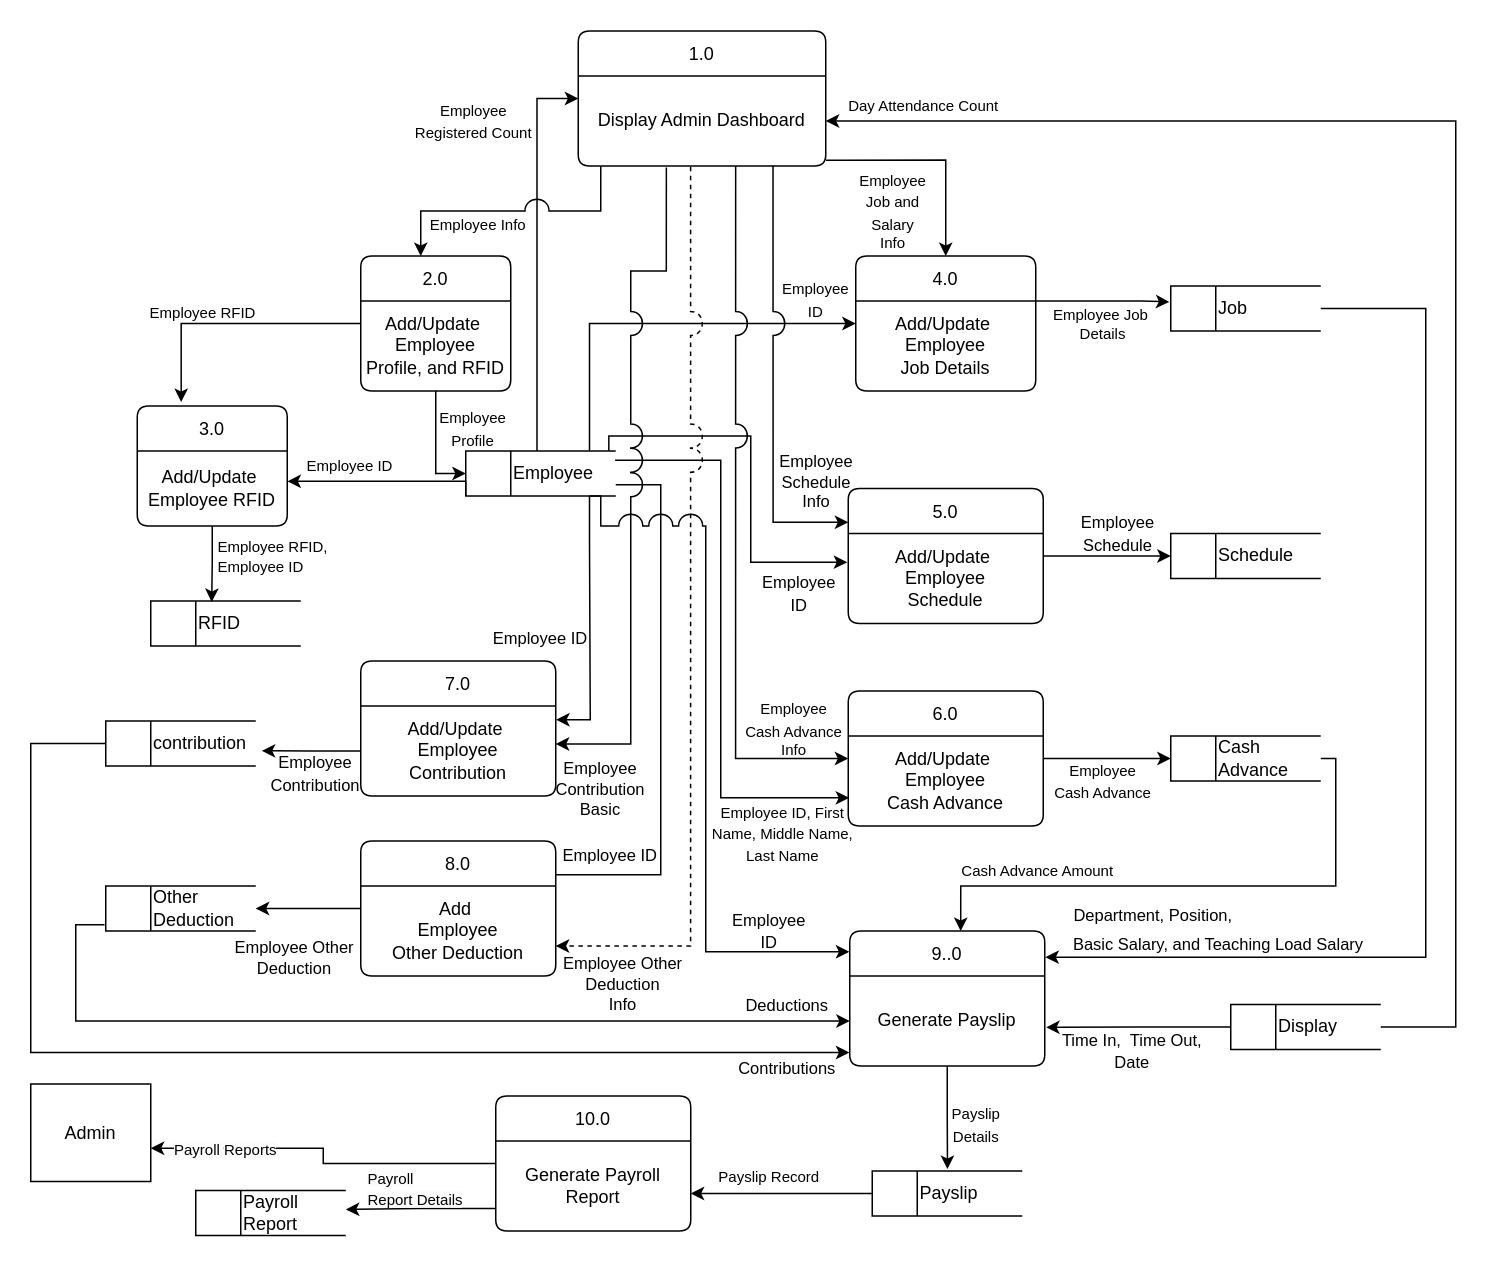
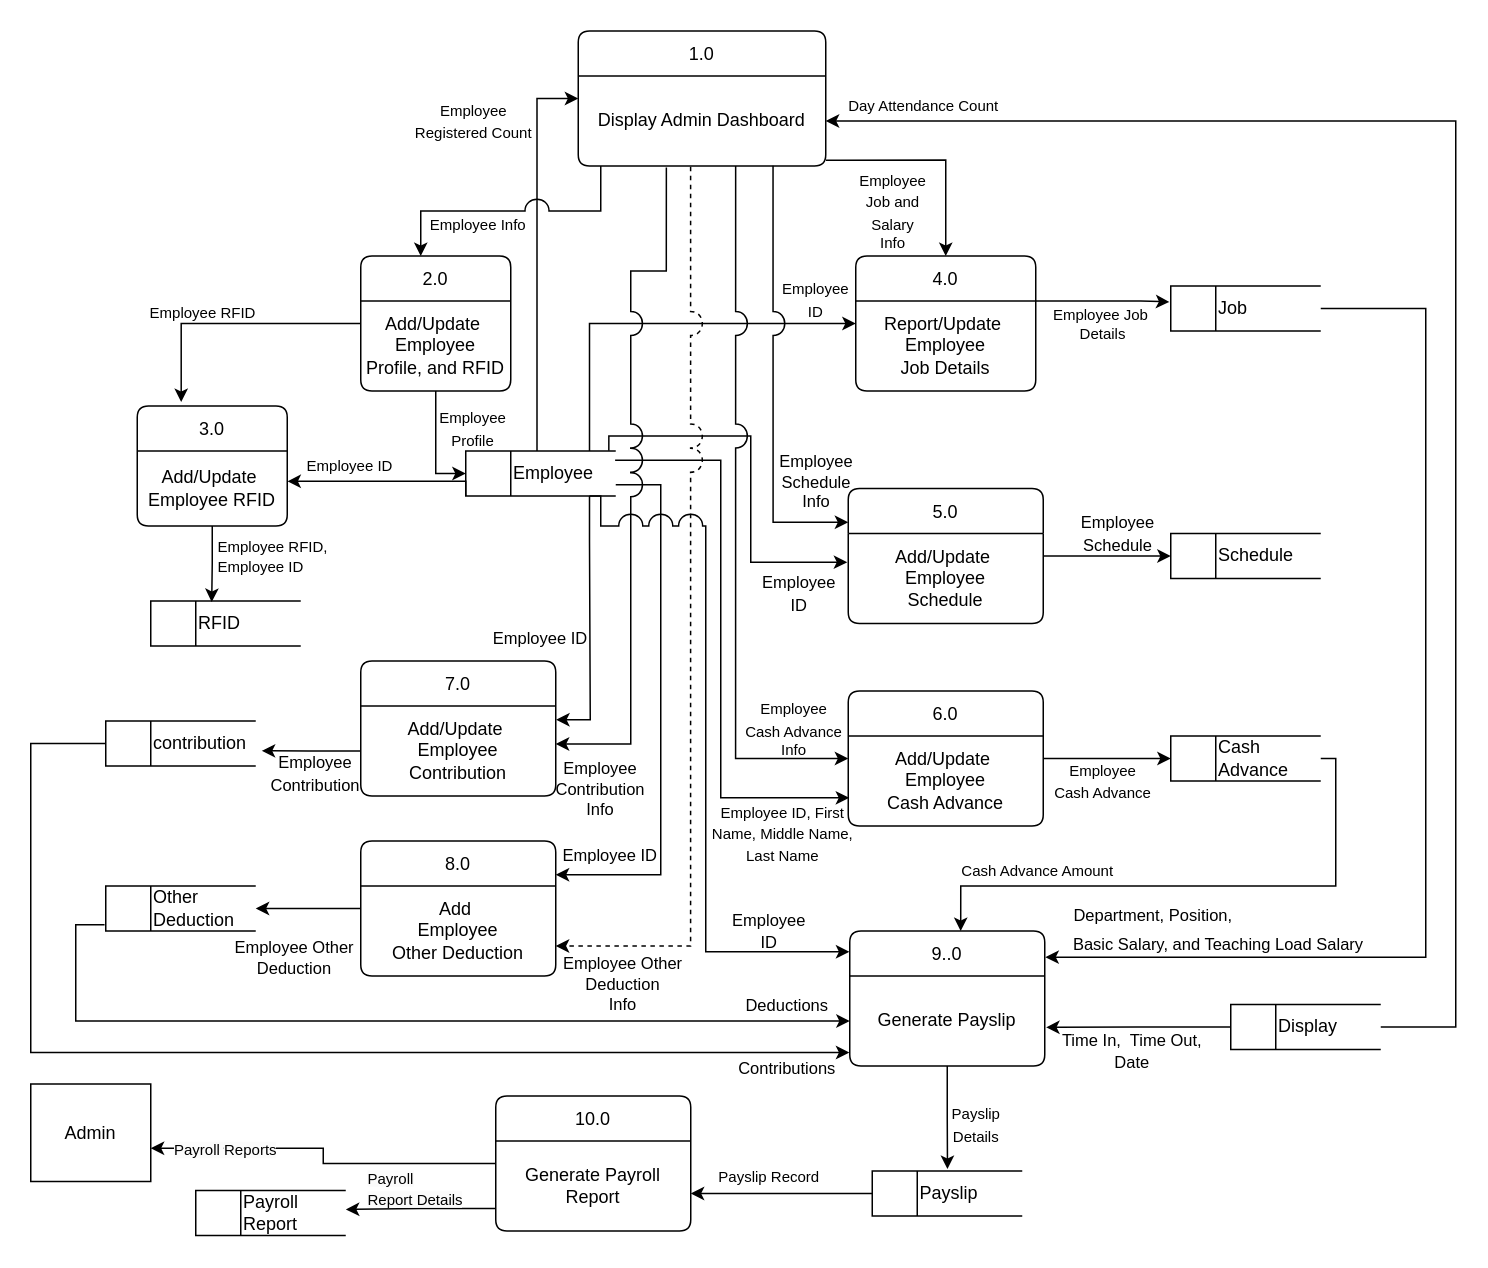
node "Add/Update Employee Job Details": label "Add/Update Employee Job Details" -> "Report/Update Employee Job Details"
node "Employee Contribution Basic": label "Employee Contribution Basic" -> "Employee Contribution Info"
edge "Employee" -- "8.0": arrowhead none -> classic
